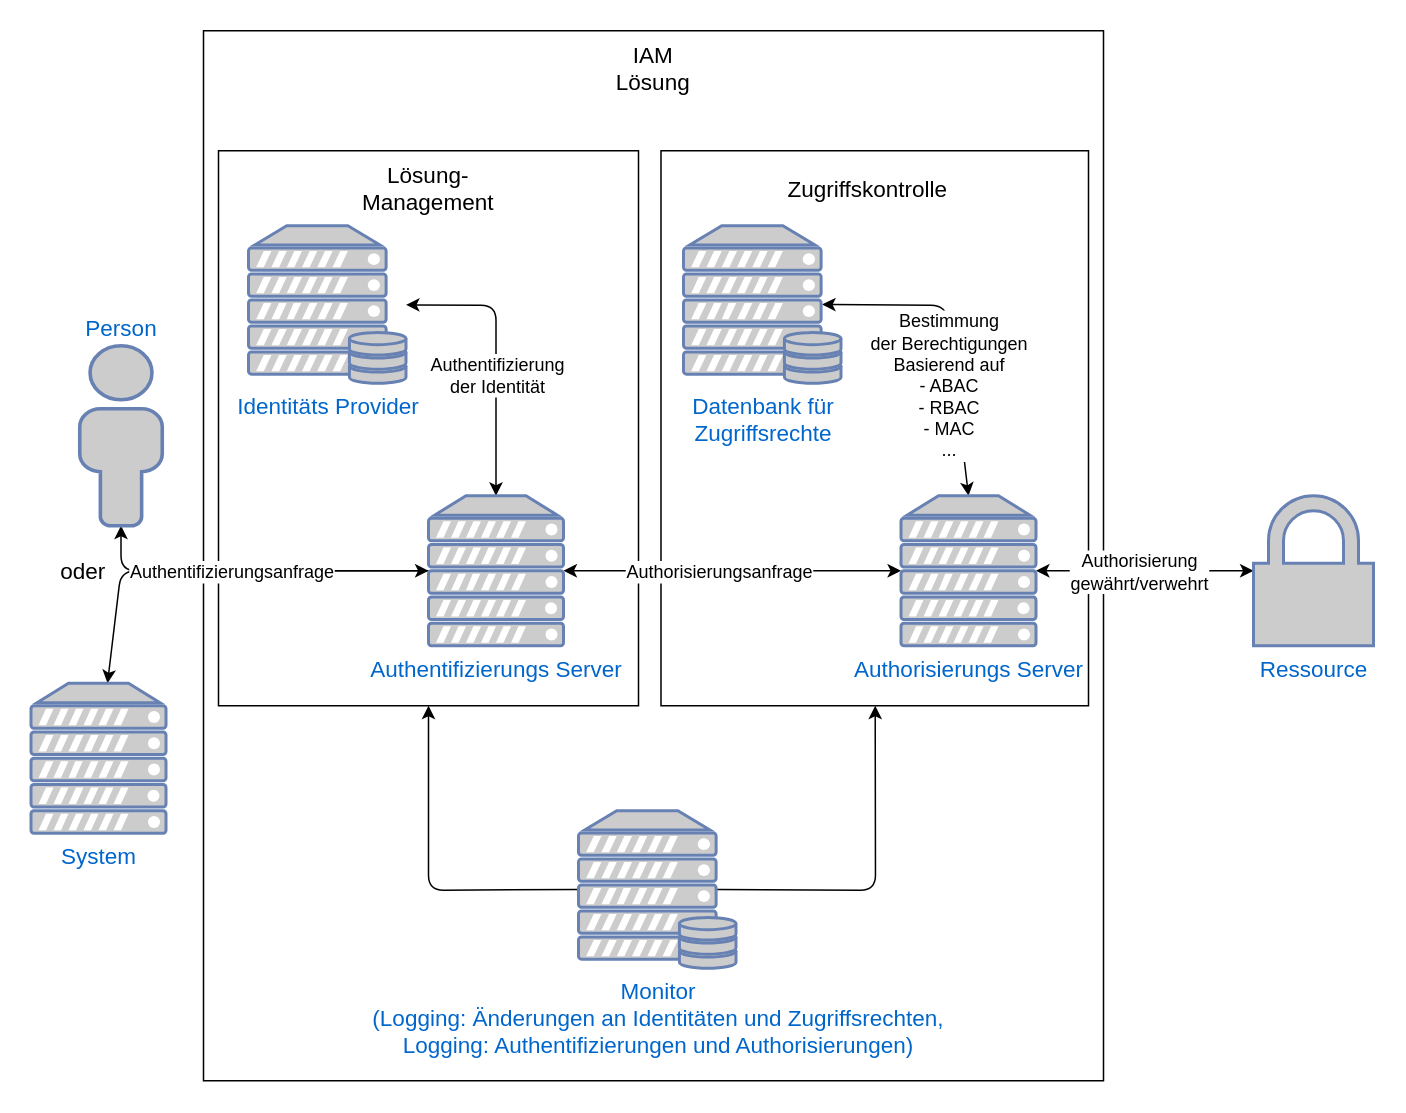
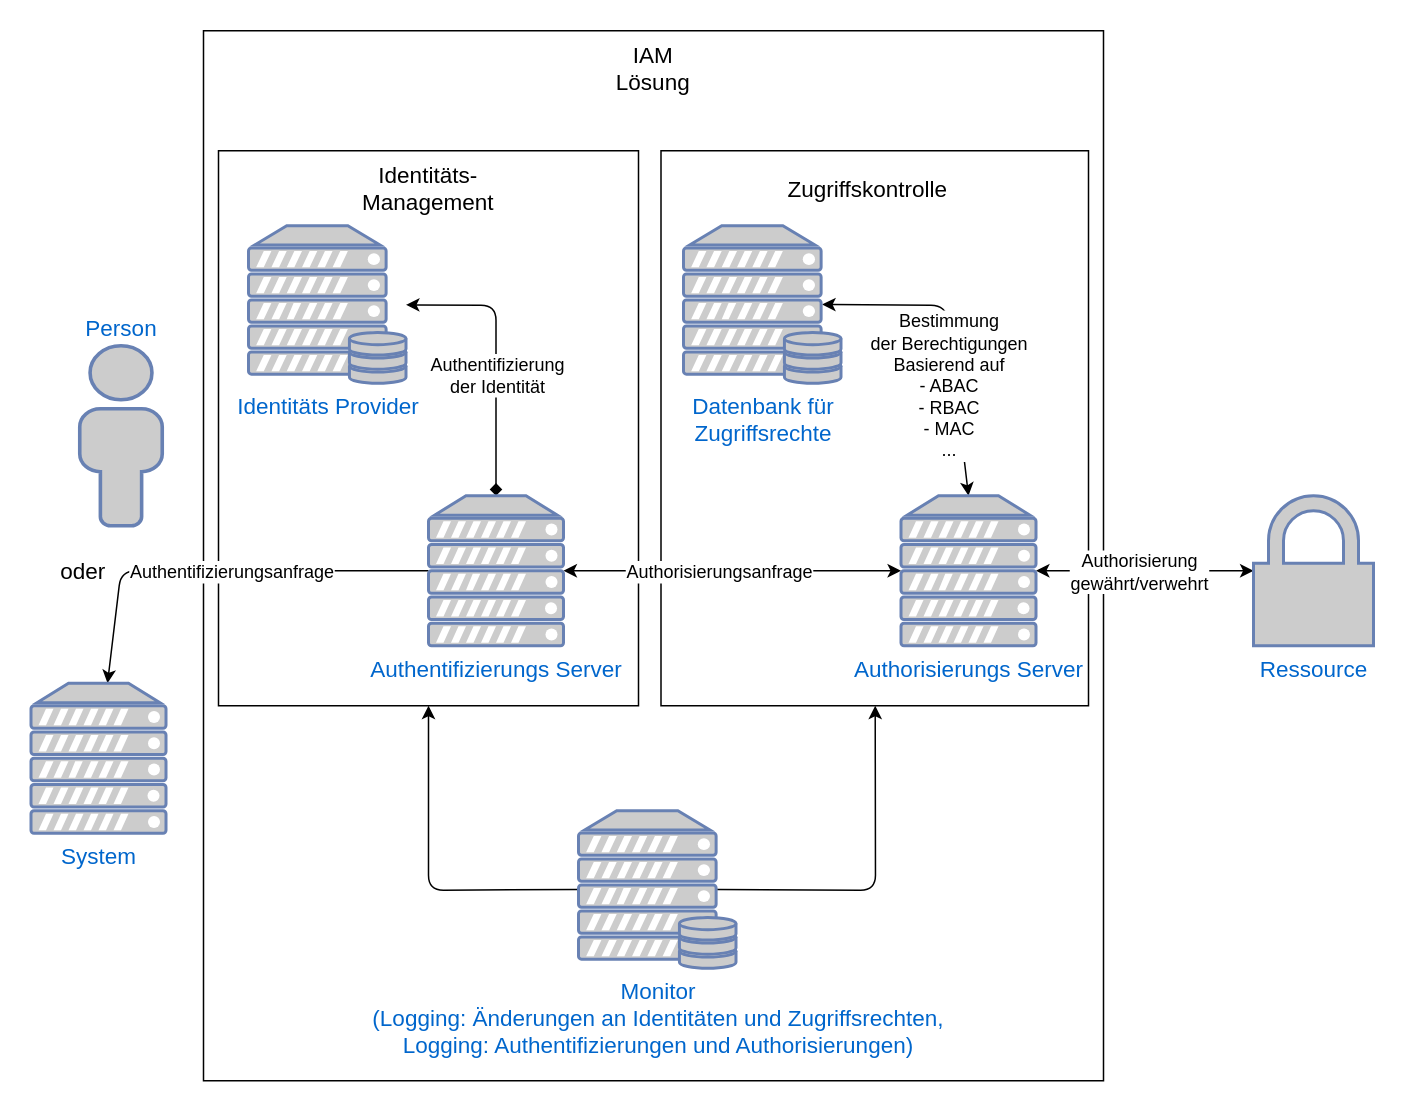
node "Lösung- Management": label "Lösung- Management" -> "Identitäts- Management"
edge "Identitäts Provider" -- "Authentifizierungs Server": arrowhead classic -> diamond
edge "Person" -- "Authentifizierungs Server": removed
